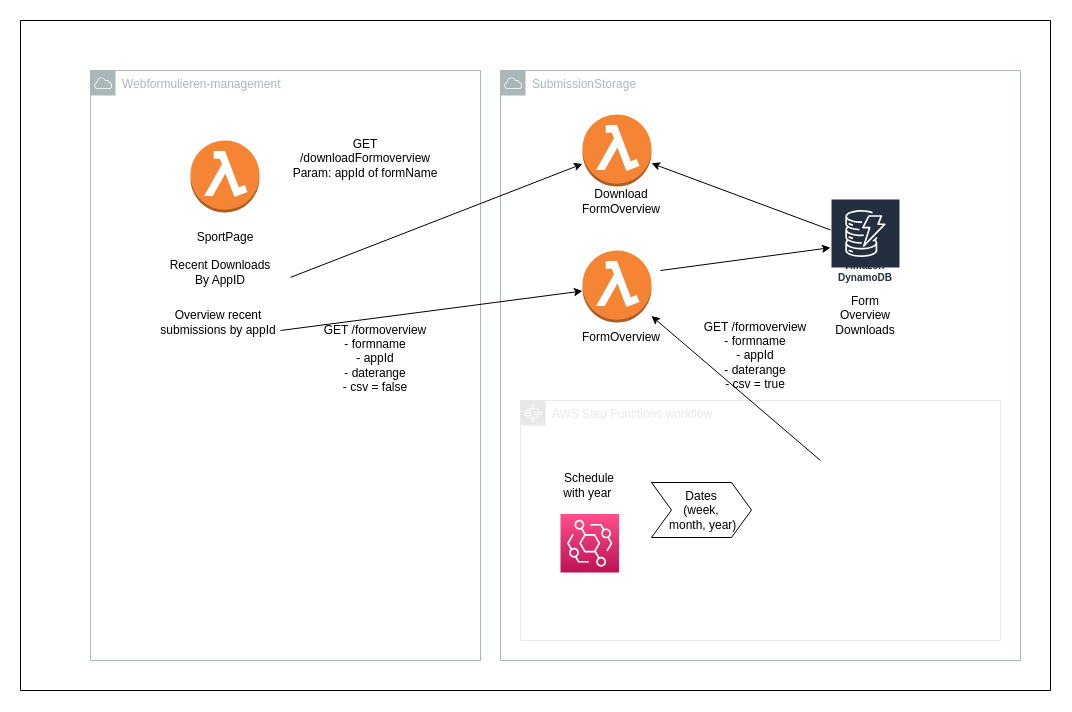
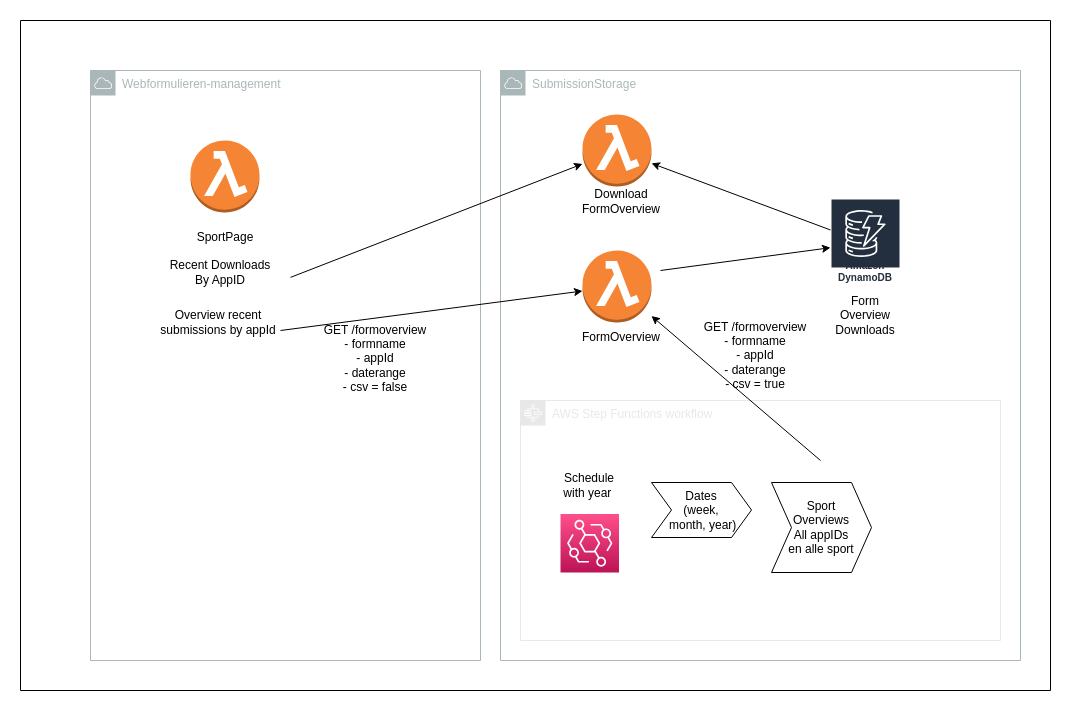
node "GET /downloadFormoverview Param: appId of formName": removed
node "Sport Overviews All appIDs en alle sport": added
